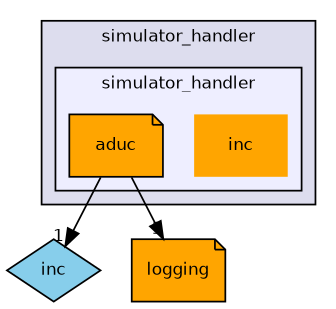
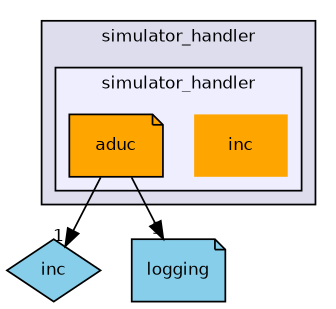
node "logging": fillcolor orange -> skyblue
